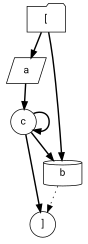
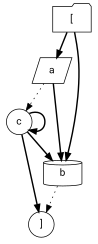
edge "a" -> "c": style bold -> dotted
edge "a" -> "b": added
